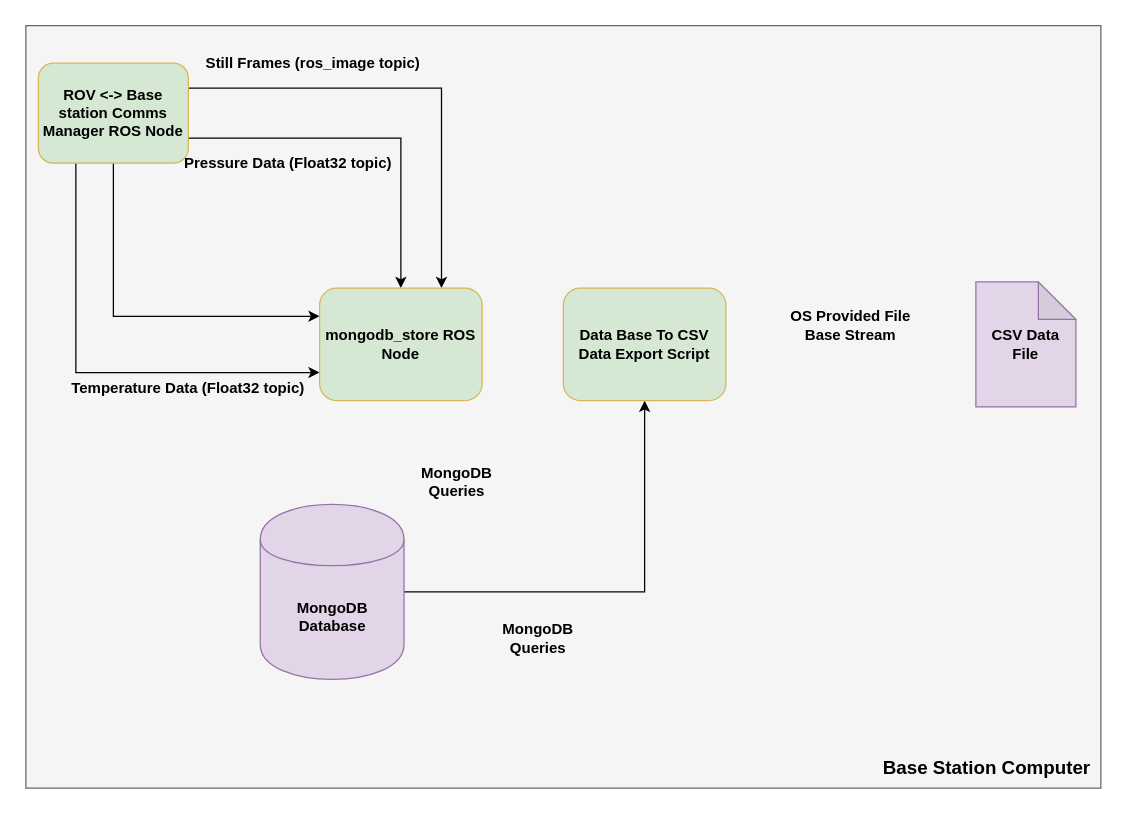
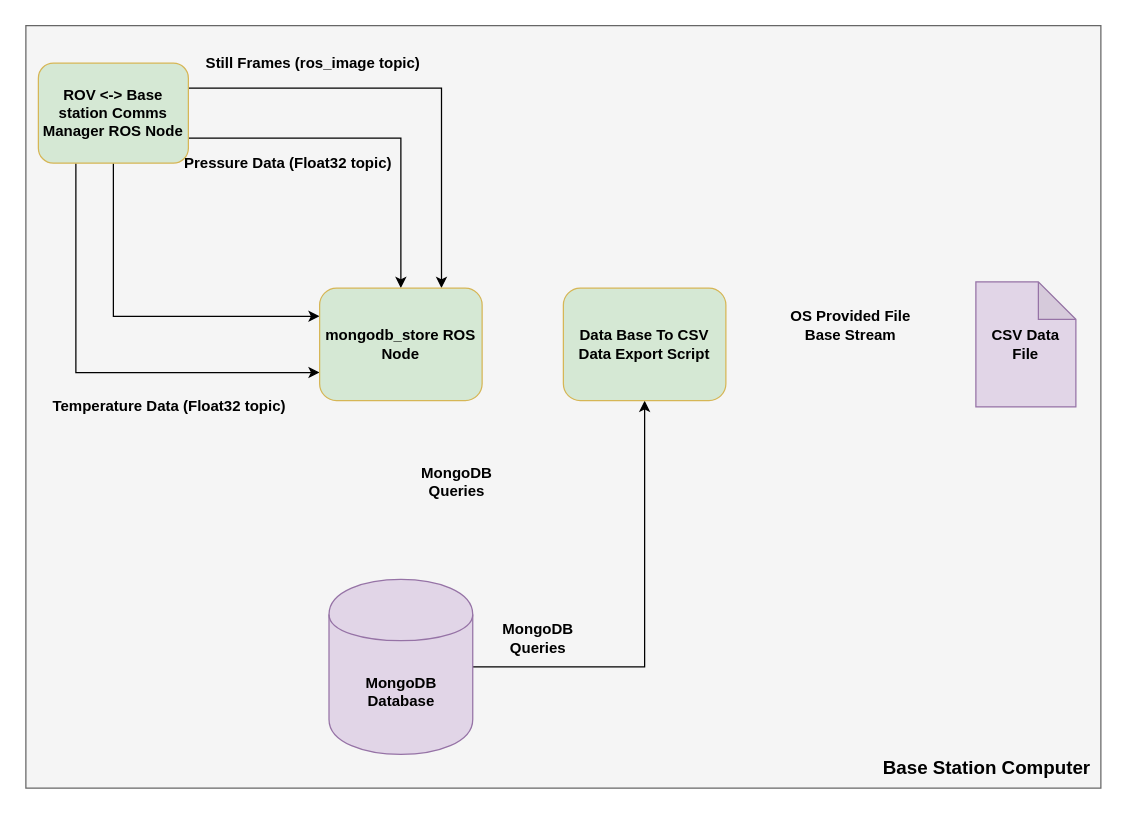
node "Temperature Data (Float32 topic)": moved (188, 388) -> (169, 407)
node "MongoDB Database": moved (332, 592) -> (401, 667)
